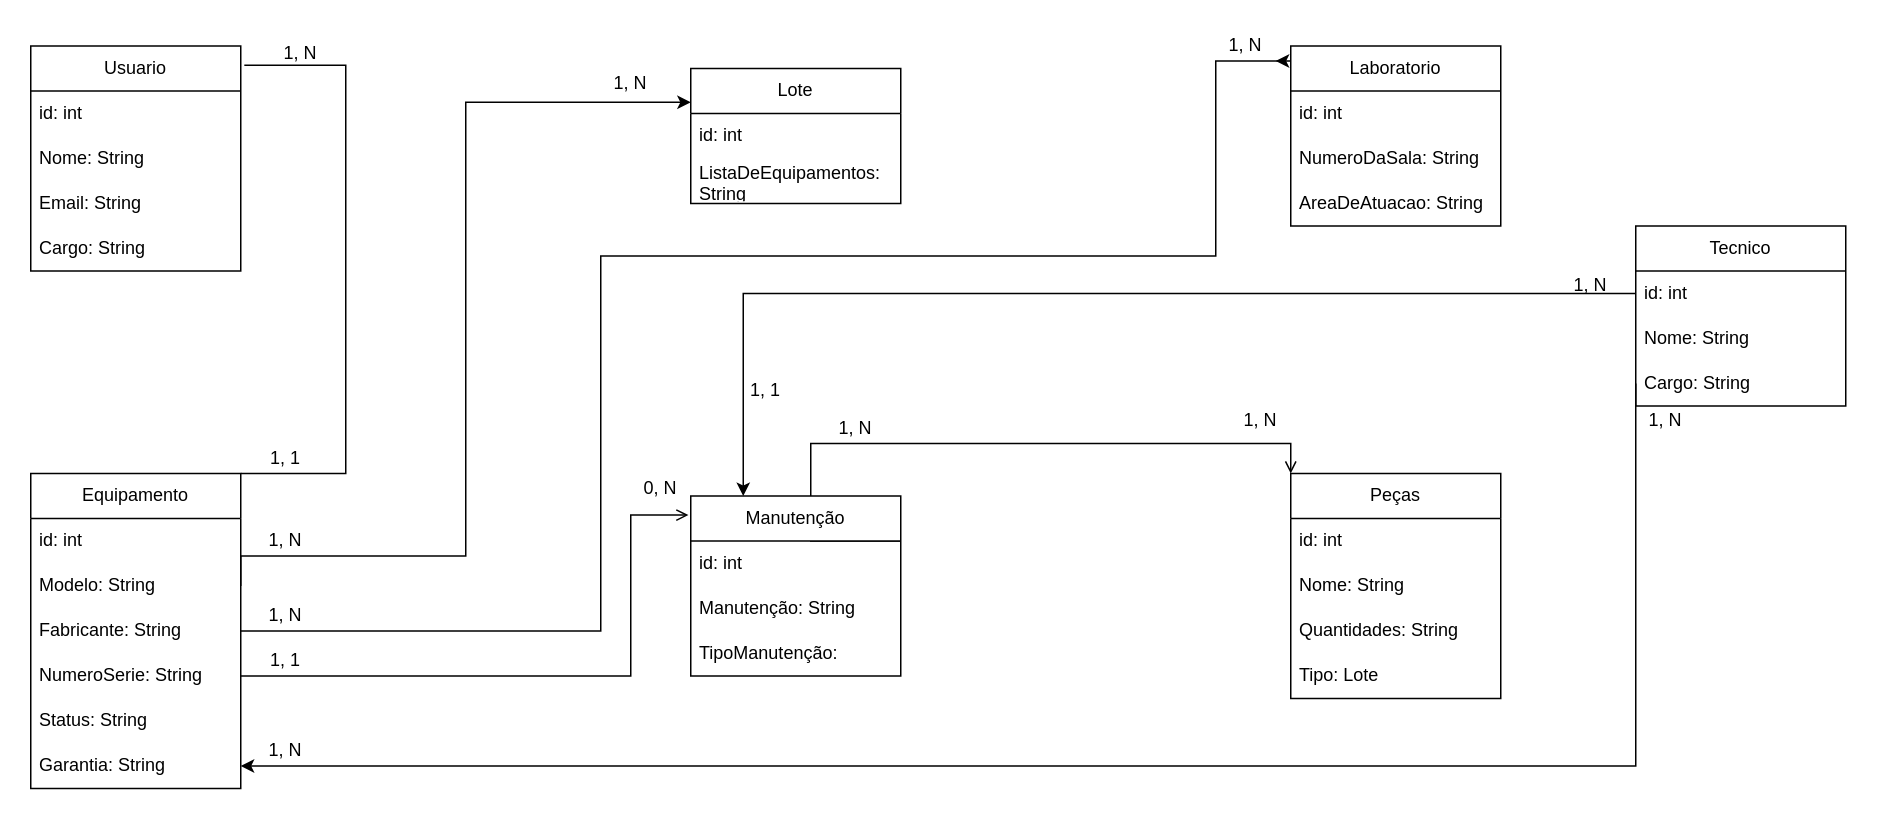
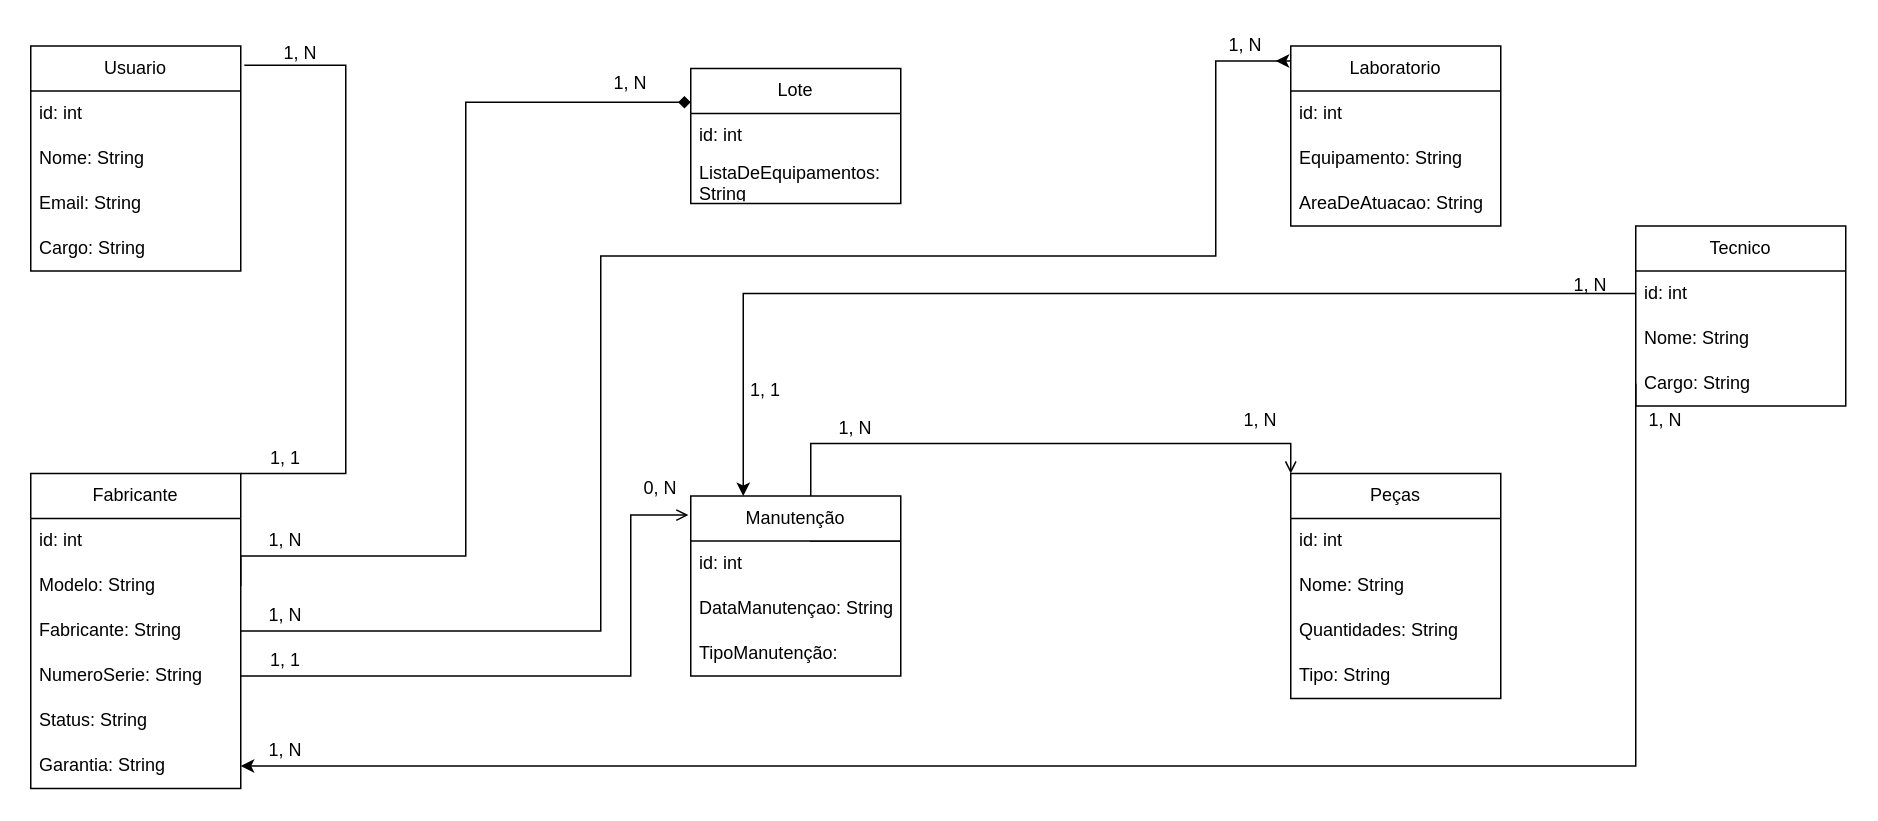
edge "Modelo: String" -> "Lote": arrowhead classic -> diamond
node "NumeroDaSala: String": label "NumeroDaSala: String" -> "Equipamento: String"
node "Equipamento": label "Equipamento" -> "Fabricante"
node "Manutenção: String": label "Manutenção: String" -> "DataManutençao: String"
node "Tipo: Lote": label "Tipo: Lote" -> "Tipo: String"
